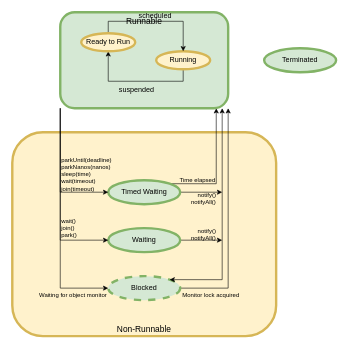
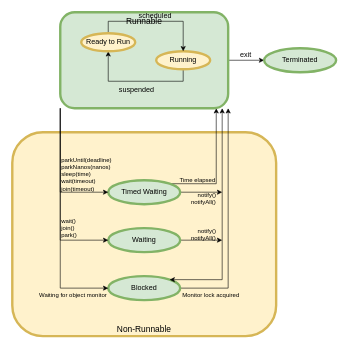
edge "Runnable" -> "Terminated": added, label "exit"
node "Blocked": style dashed -> solid
